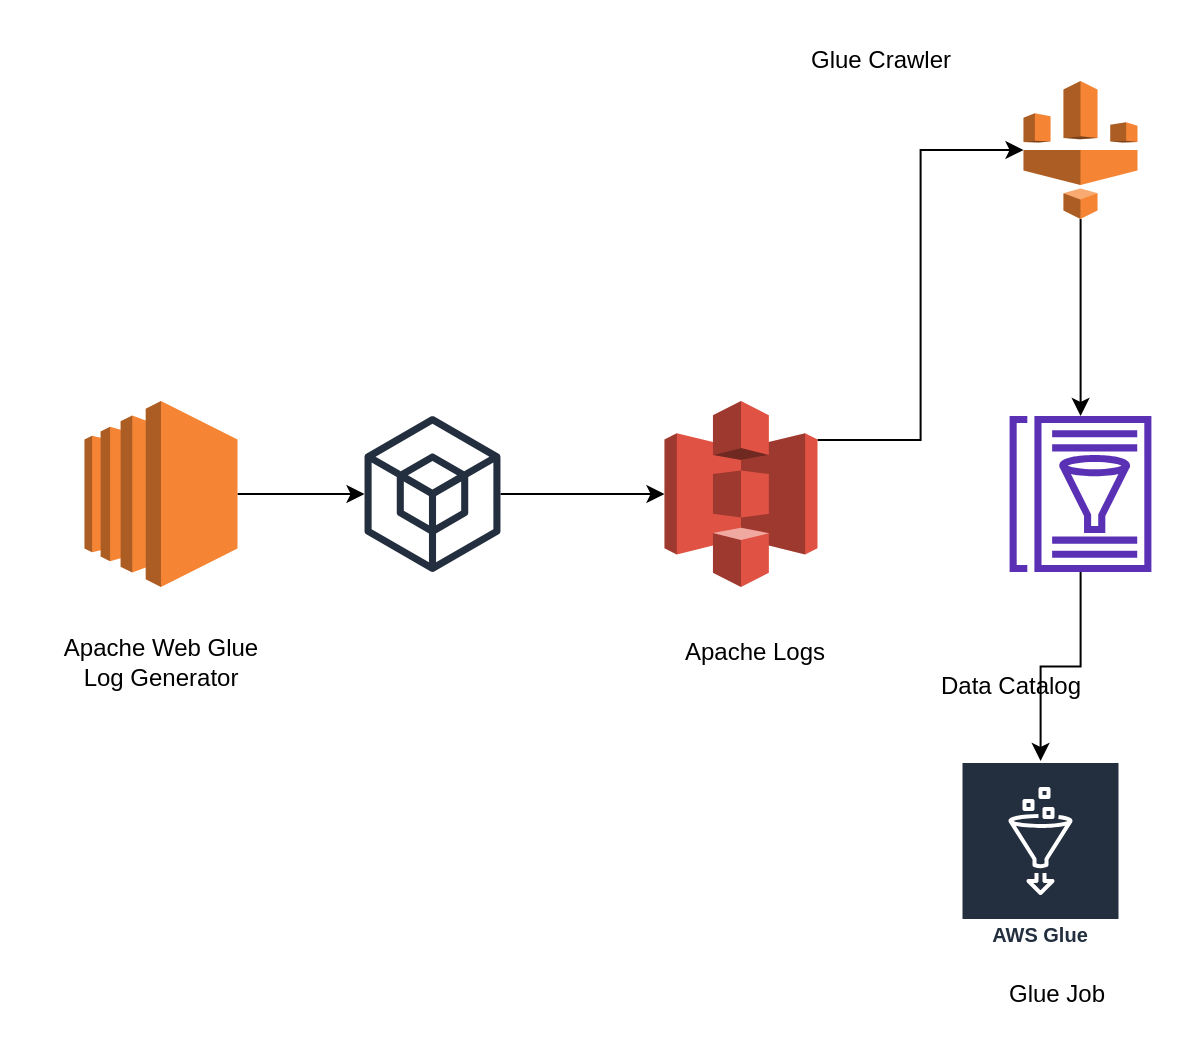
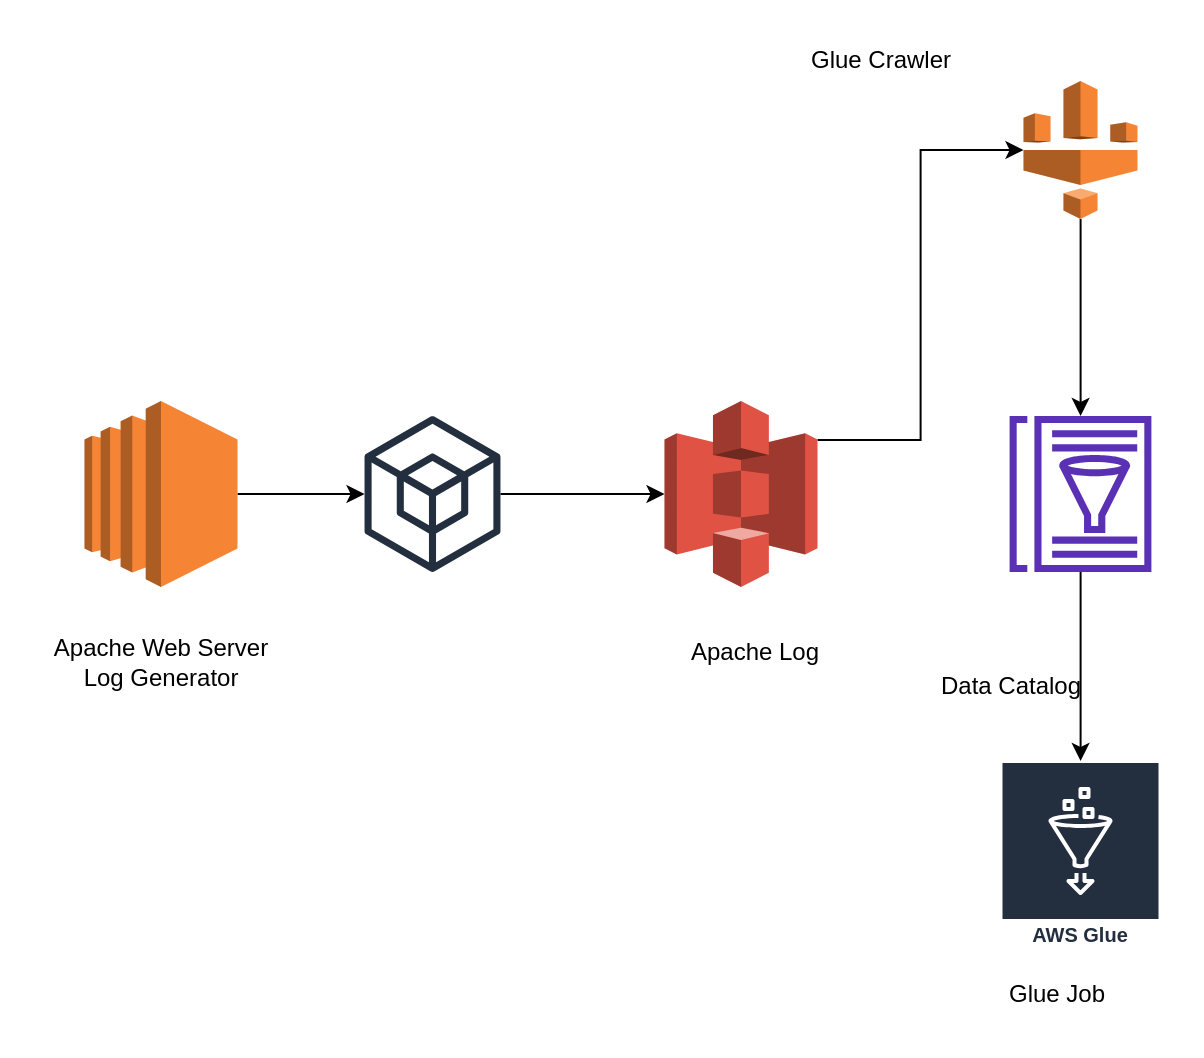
node "Apache Logs": label "Apache Logs" -> "Apache Log"
node "Apache Web Glue Log Generator": label "Apache Web Glue Log Generator" -> "Apache Web Server Log Generator"
node "AWS Glue": moved (1041, 858) -> (1081, 858)
